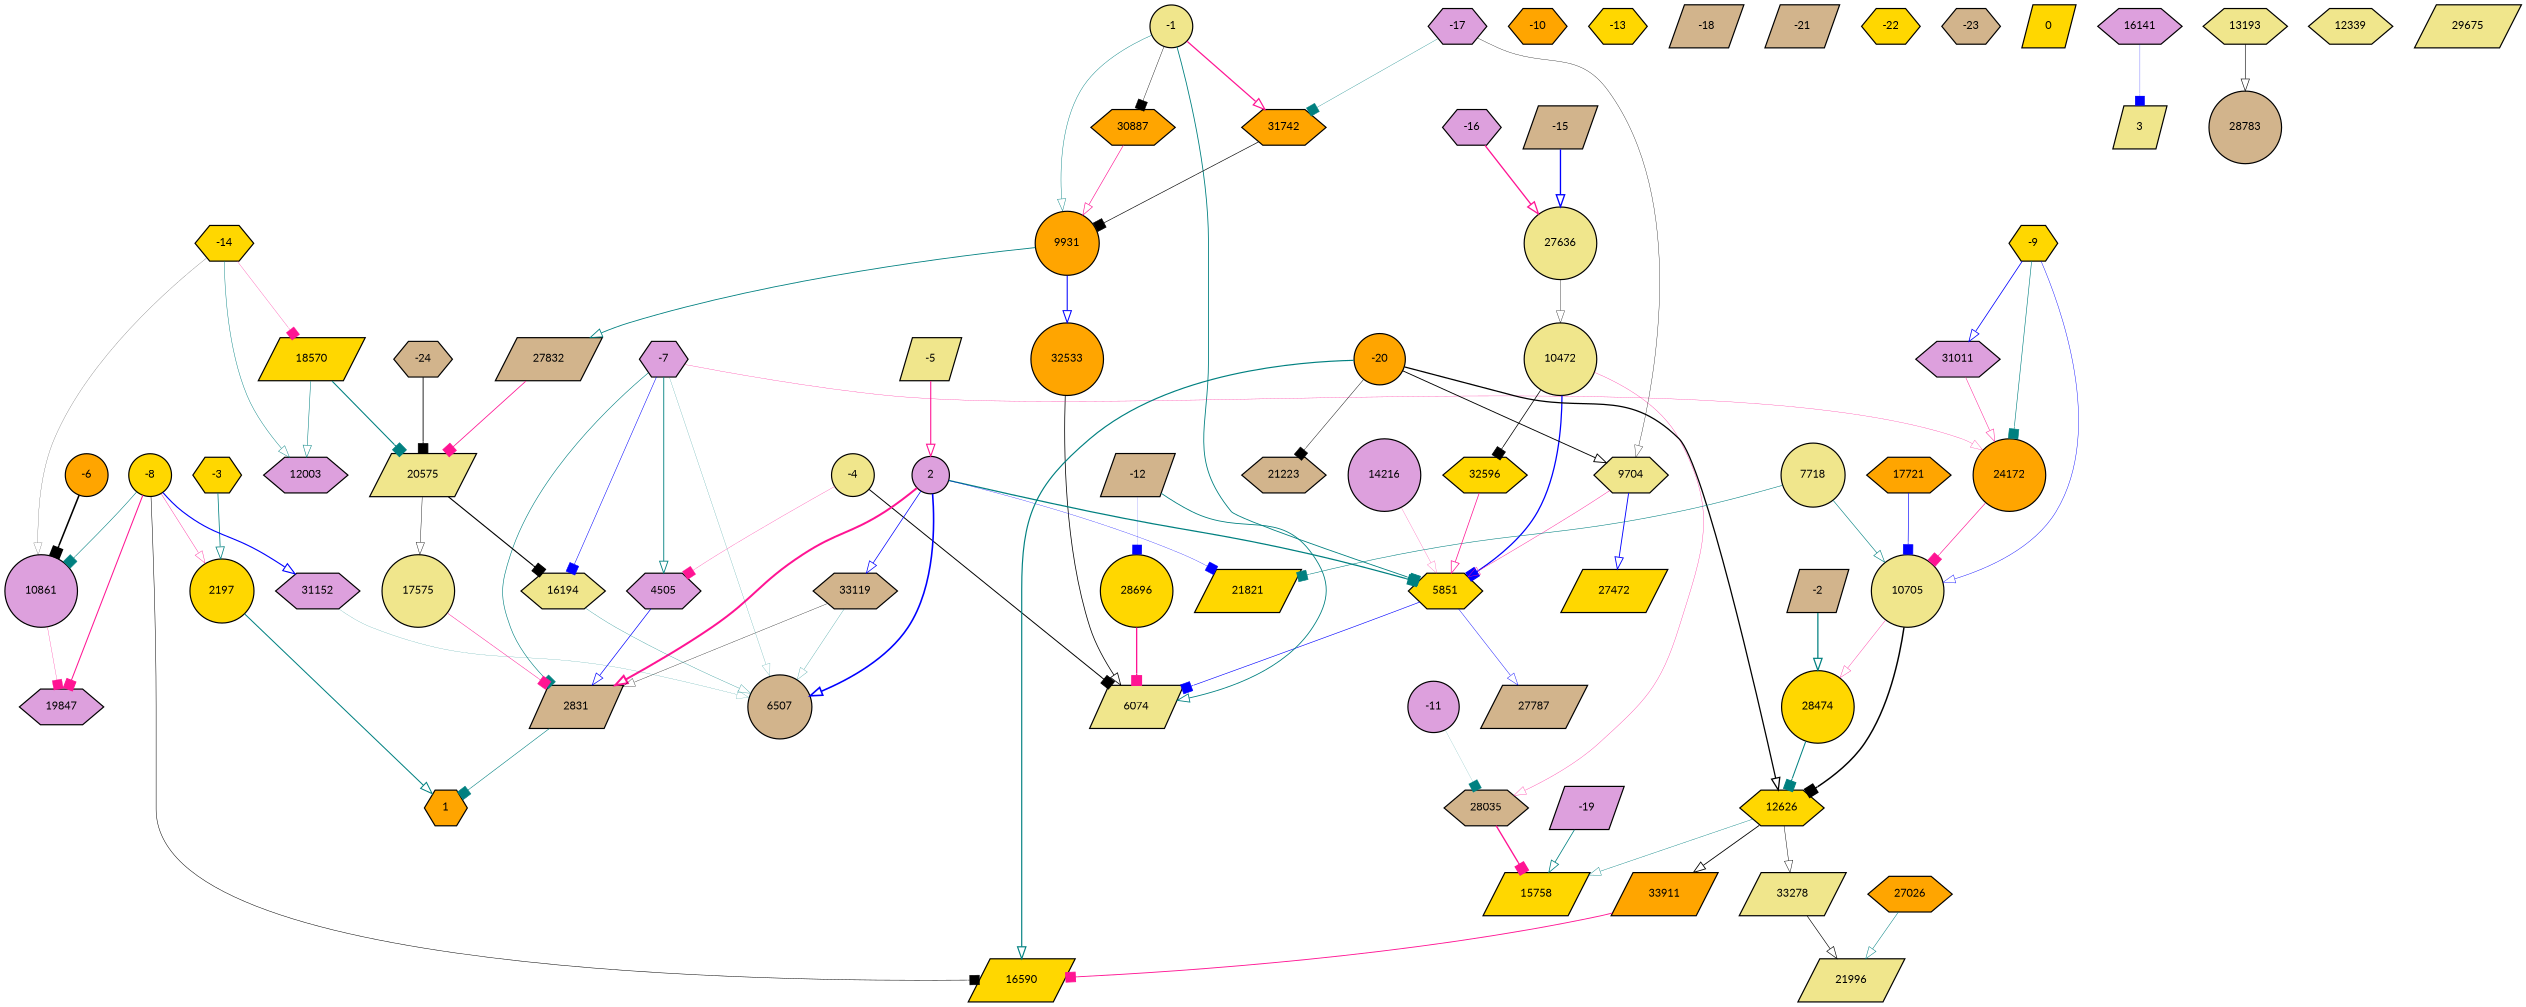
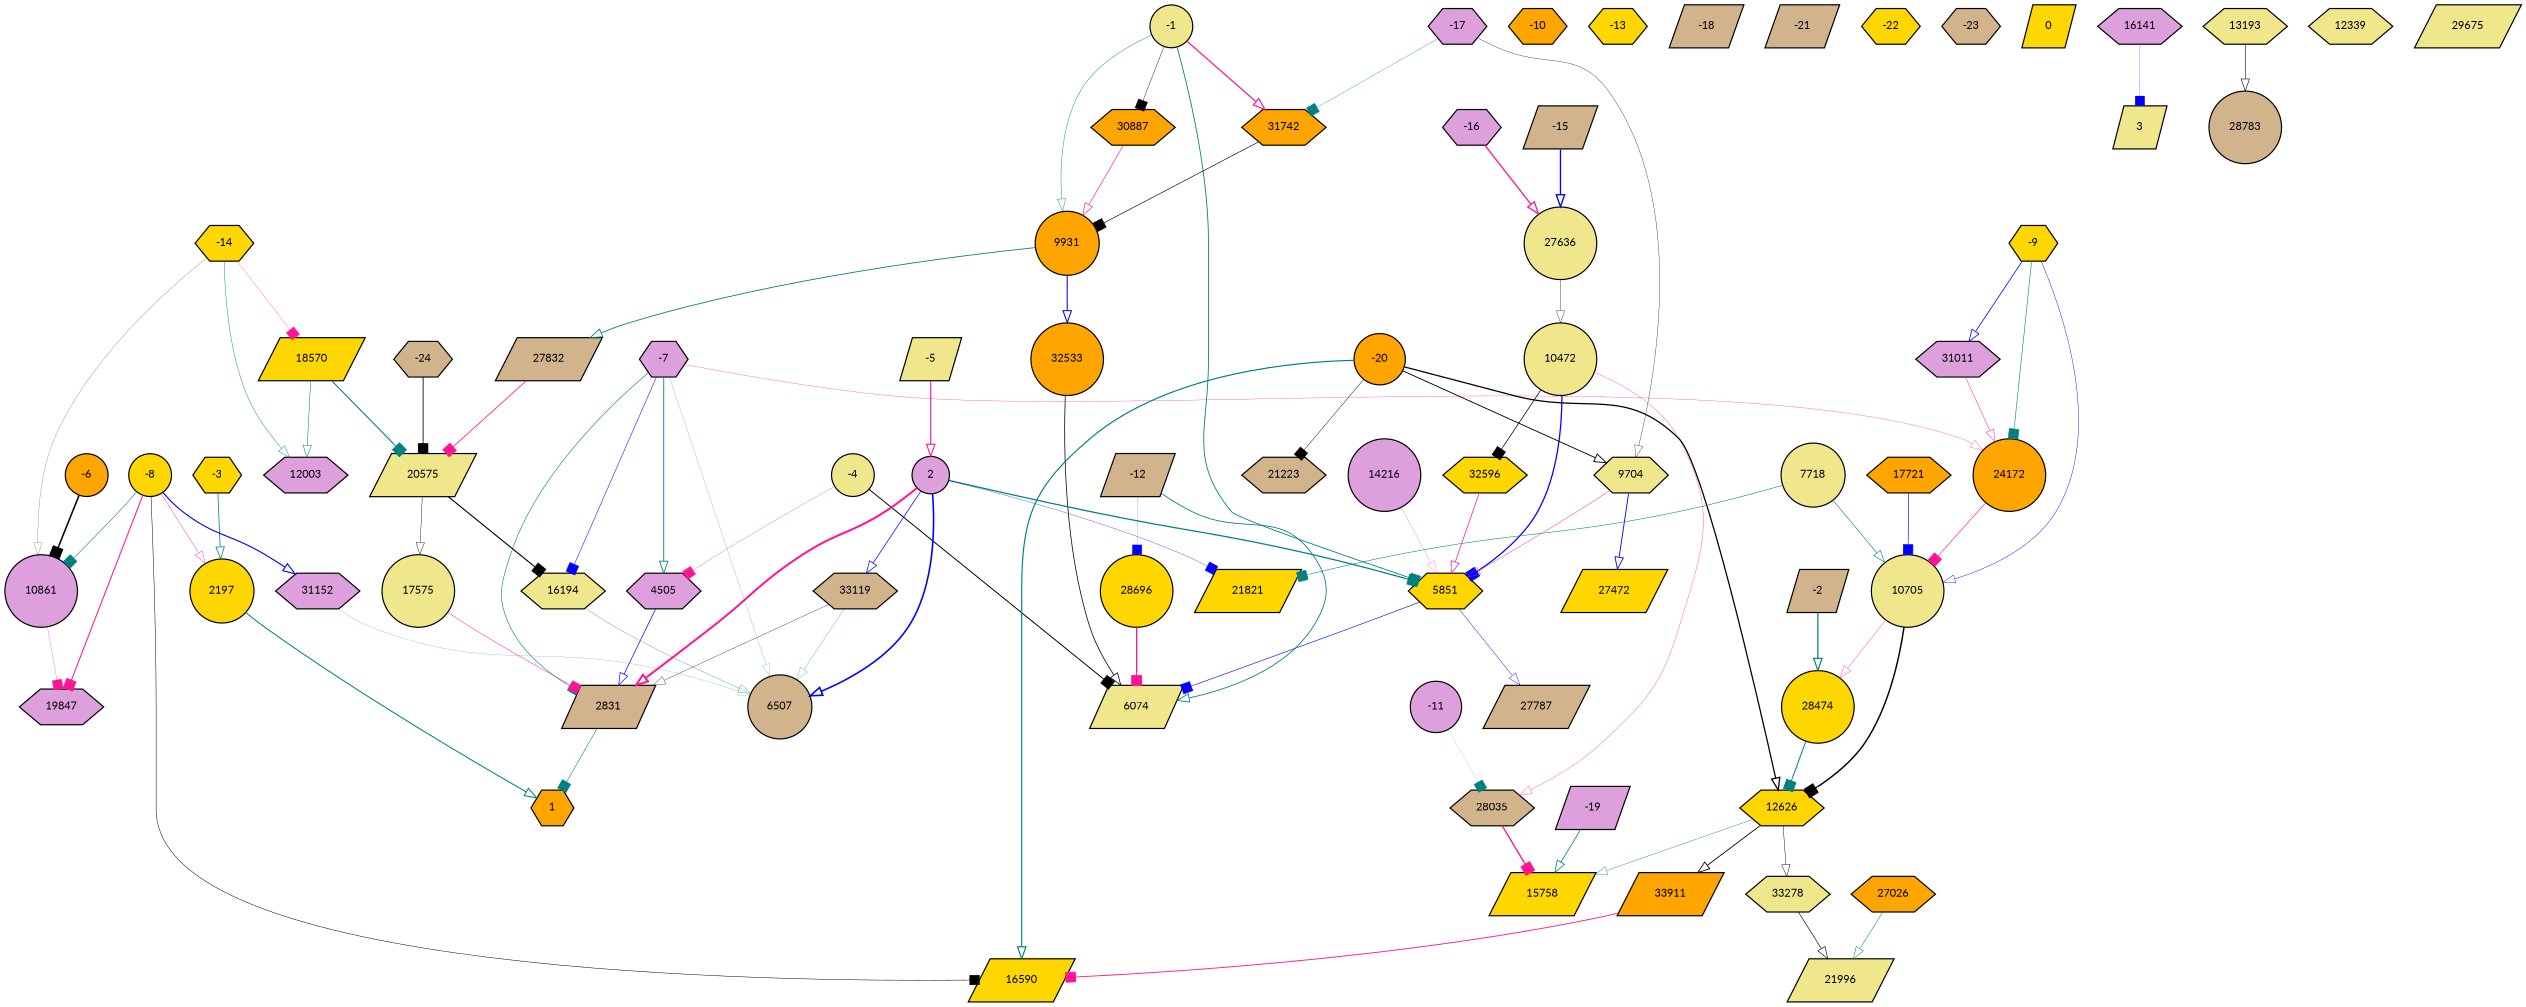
node "33278": shape parallelogram -> hexagon
